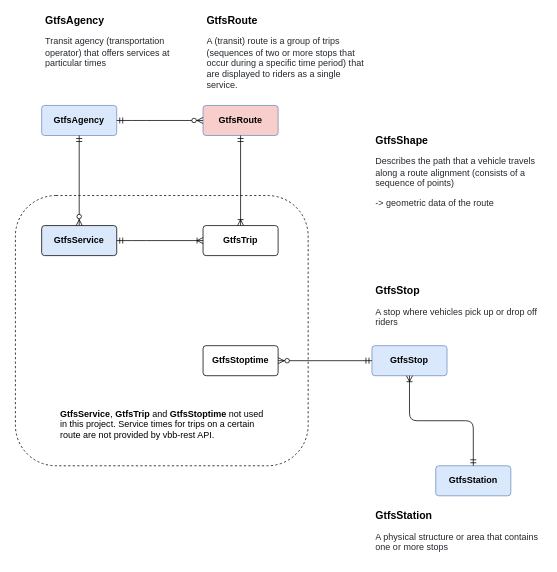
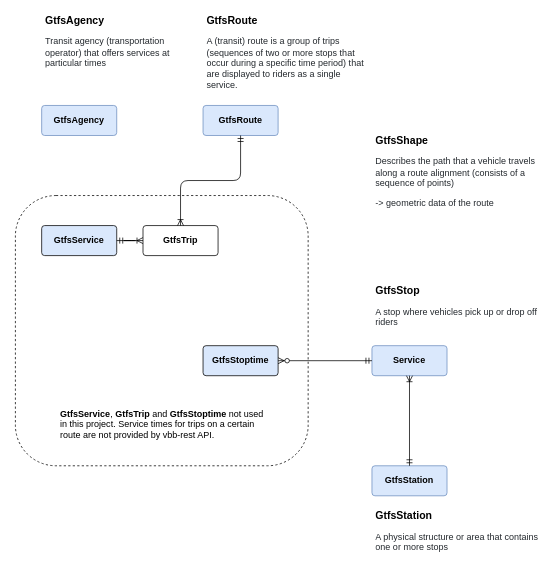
edge "GtfsAgency" -- "GtfsRoute": removed
node "GtfsRoute": fillcolor #f8cecc -> #dae8fc
edge "GtfsAgency" -- "GtfsService": removed
node "GtfsTrip": moved (240, 240) -> (180, 240)
node "GtfsStoptime": fillcolor #ffffff -> #dae8fc
node "GtfsStop": label "GtfsStop" -> "Service"
node "GtfsStation": moved (473, 480) -> (409, 480)
